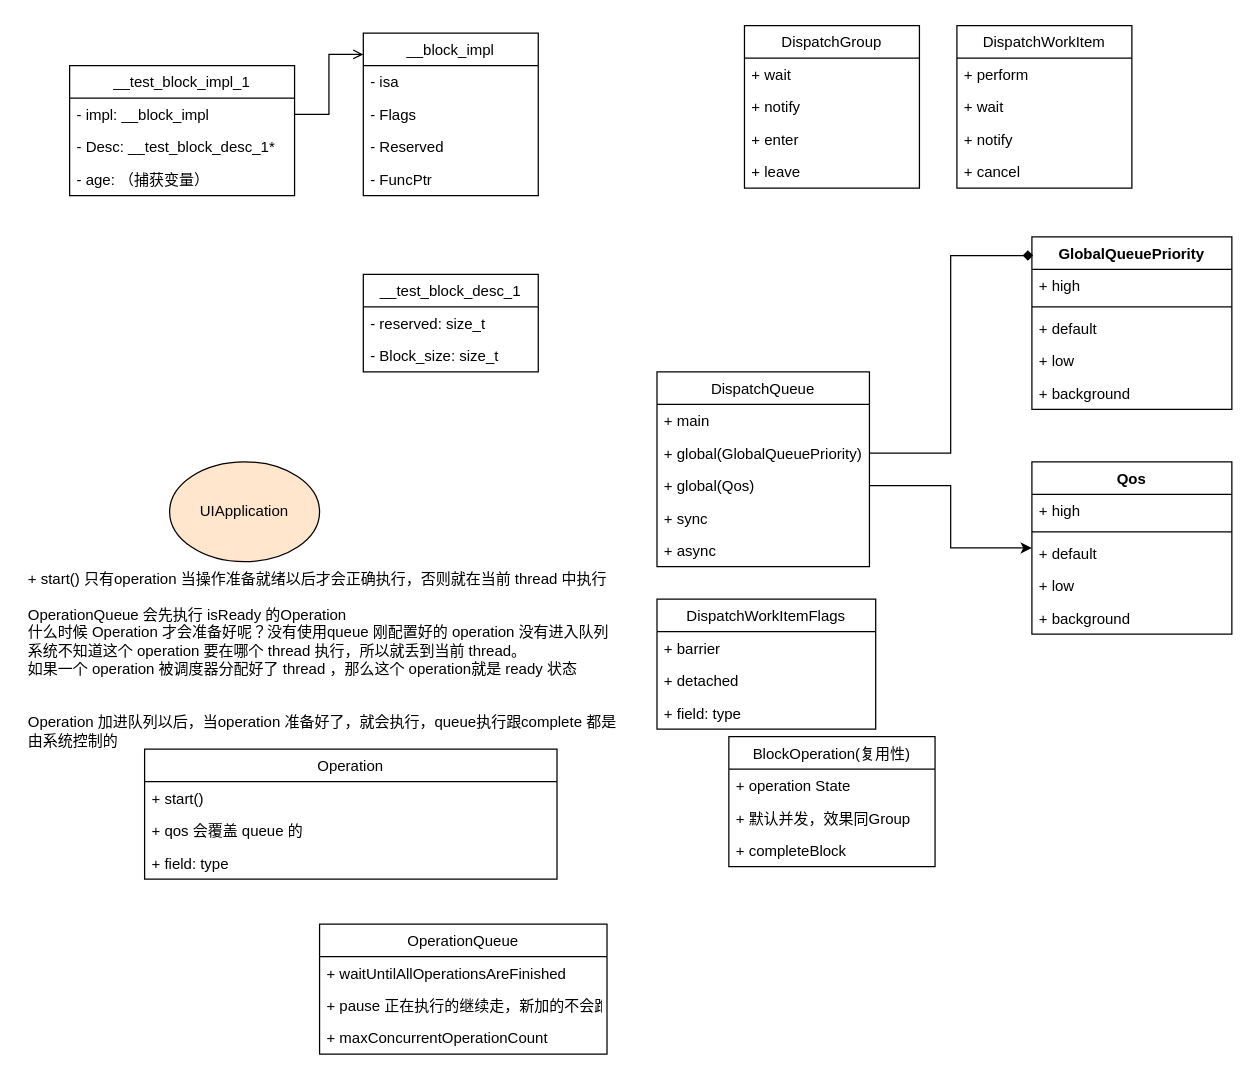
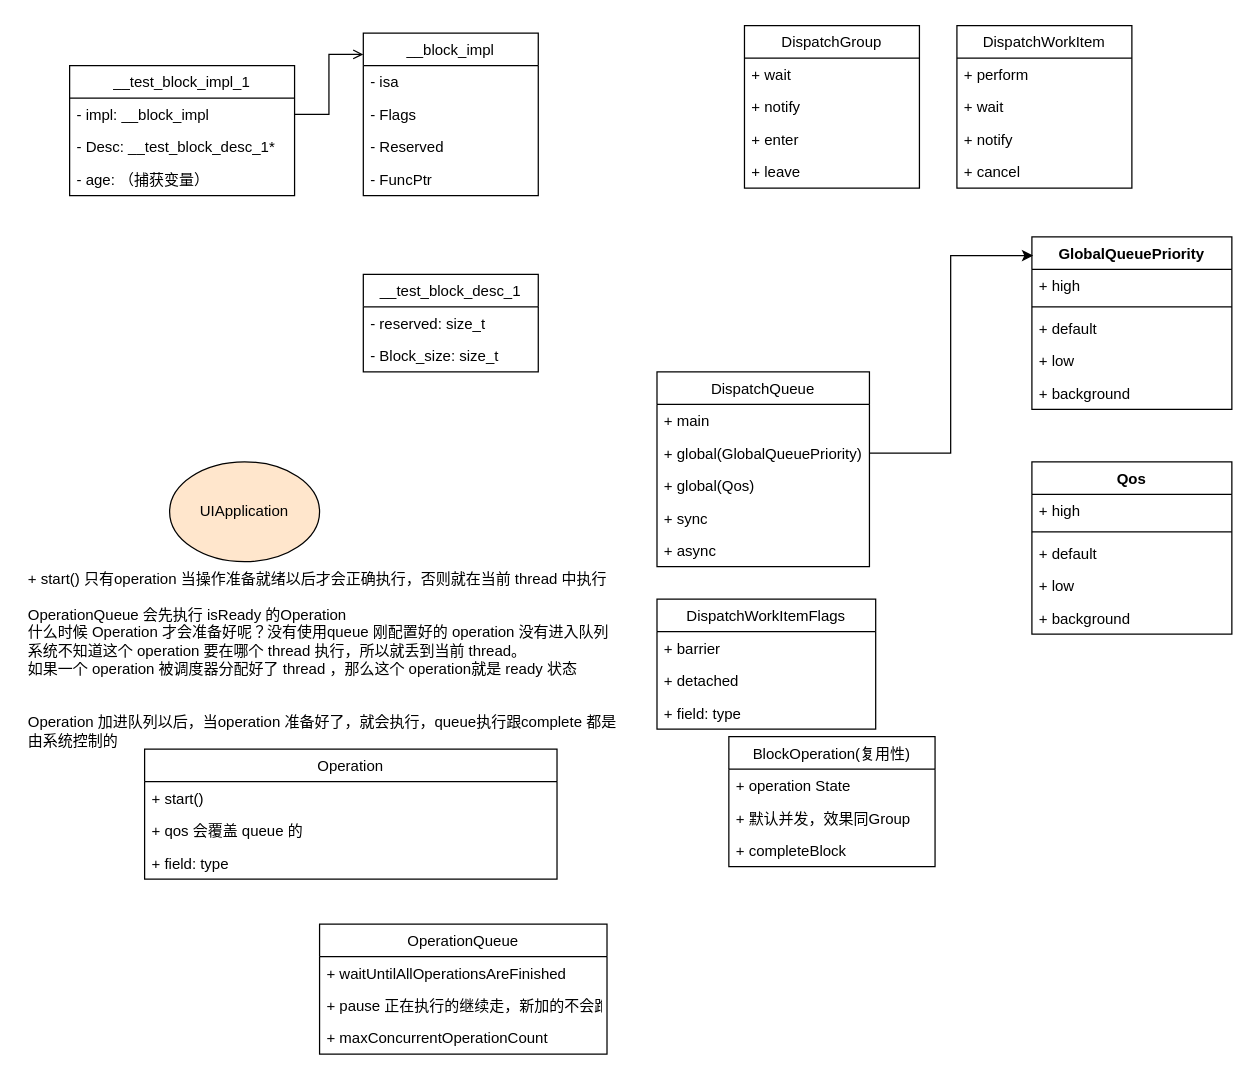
edge "+ global(GlobalQueuePriority)" -> "GlobalQueuePriority": arrowhead diamond -> classic
edge "+ global(Qos)" -> "Qos": removed
